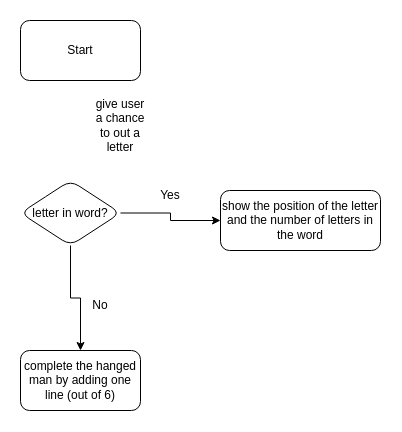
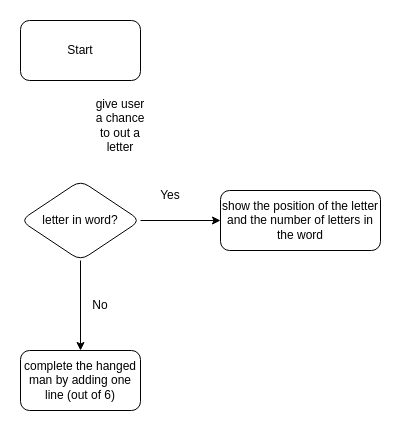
node "letter in word?": size 100x65 -> 120x80
